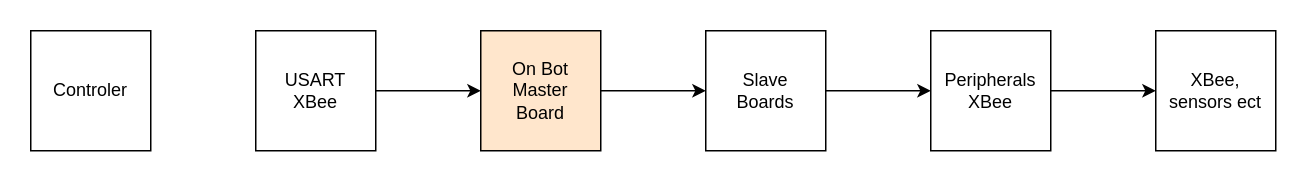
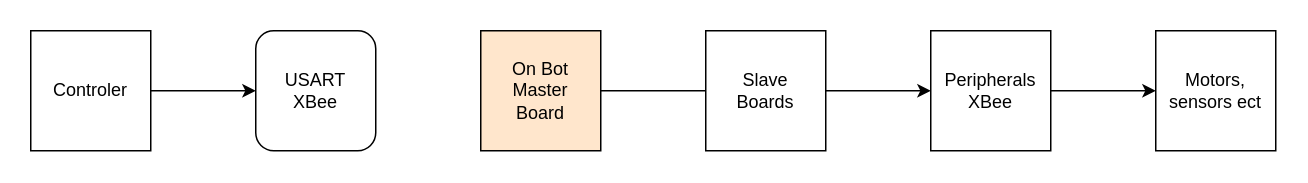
edge "Controler" -> "USART XBee": added
node "USART XBee": shape rectangle -> rounded rectangle
edge "USART XBee" -> "On Bot Master Board": removed
edge "On Bot Master Board" -> "Slave Boards": arrowhead classic -> none
node "XBee, sensors ect": label "XBee, sensors ect" -> "Motors, sensors ect"
